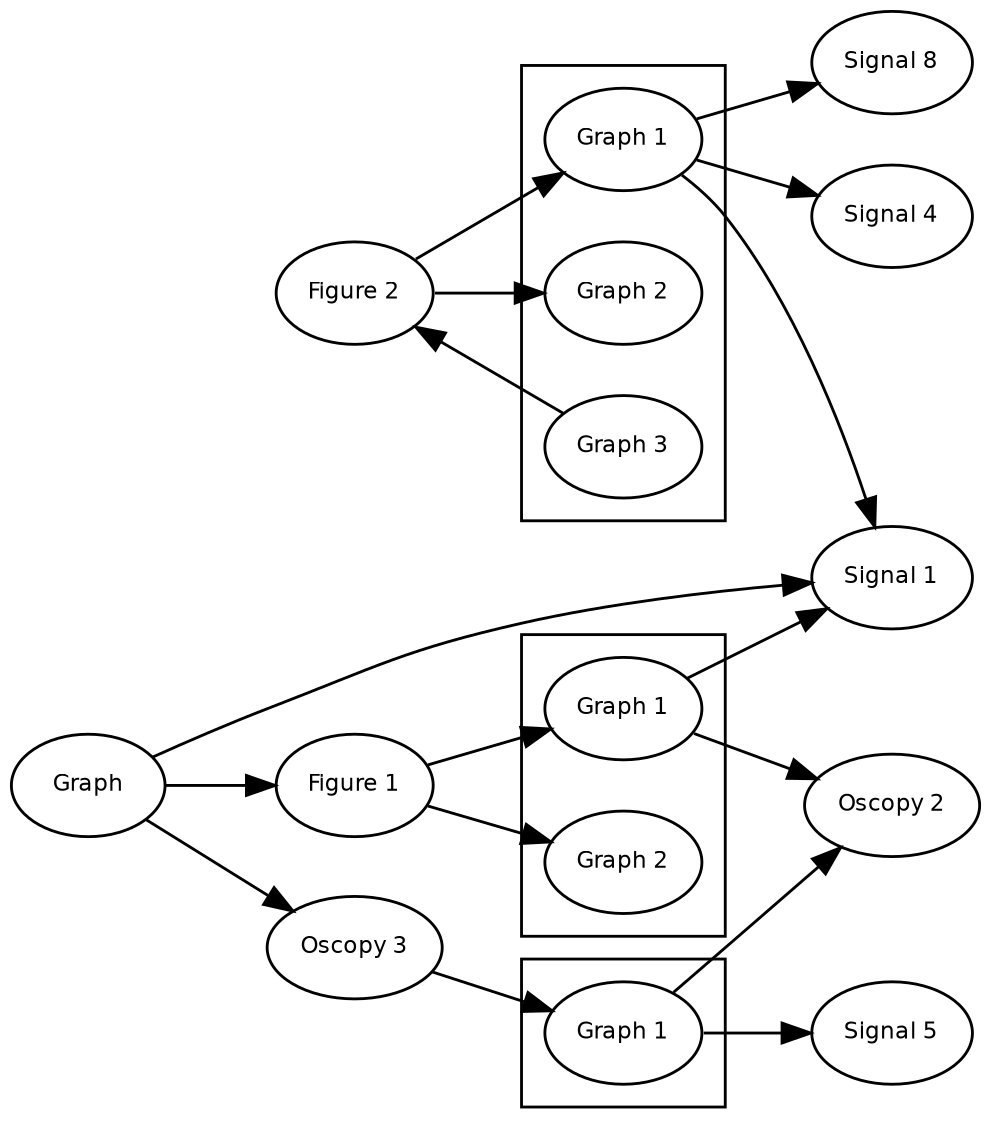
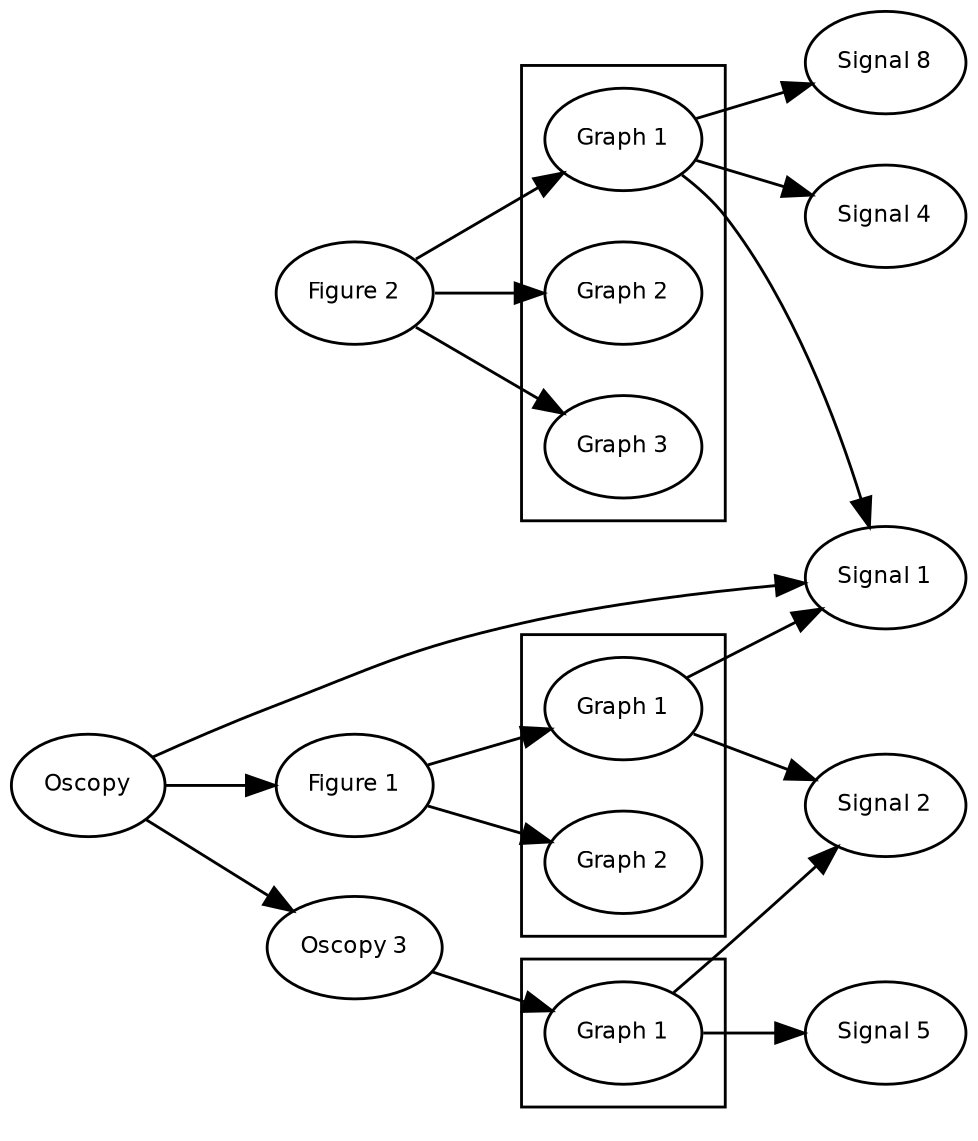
edge "Graph 3" -> "Figure 2": reversed
node "Graph": label "Graph" -> "Oscopy"
node "Oscopy 2": label "Oscopy 2" -> "Signal 2"
